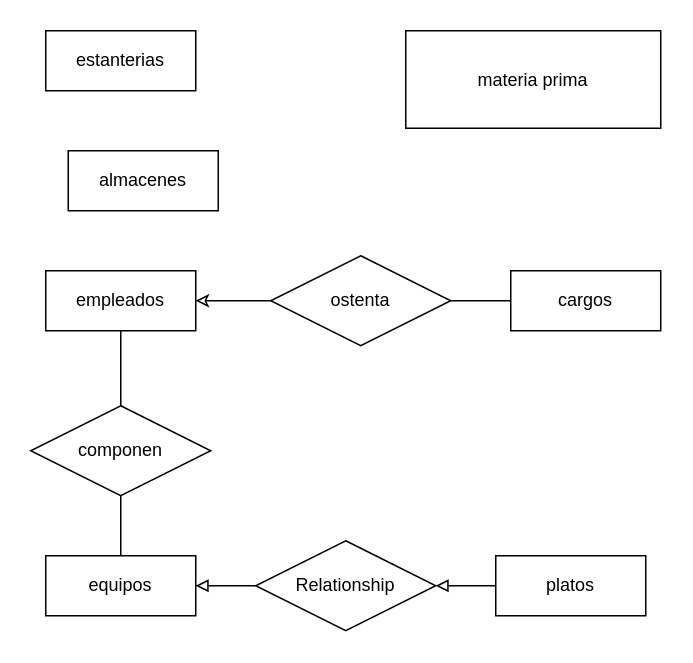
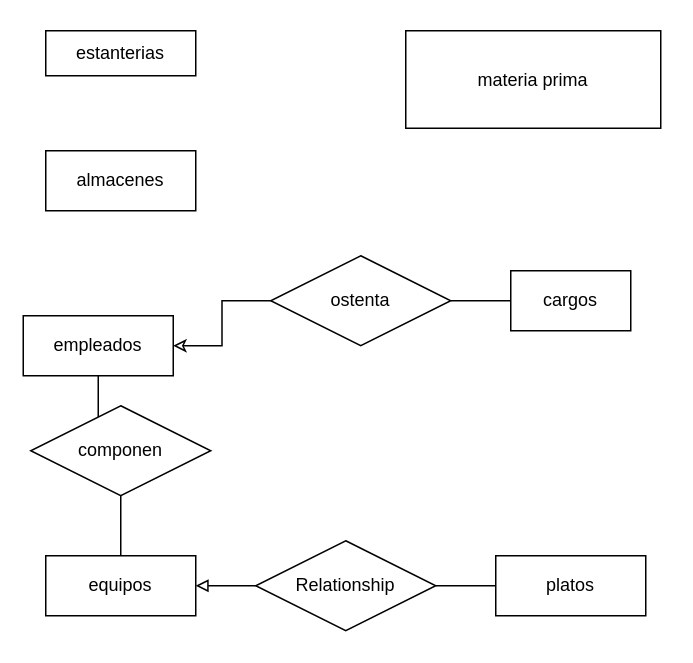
node "estanterias": size 150x60 -> 150x45
node "almacenes": moved (143, 181) -> (121, 181)
node "empleados": moved (121, 301) -> (98, 346)
node "cargos": size 150x60 -> 120x60
edge "platos" -> "Relationship": arrowhead block -> none
